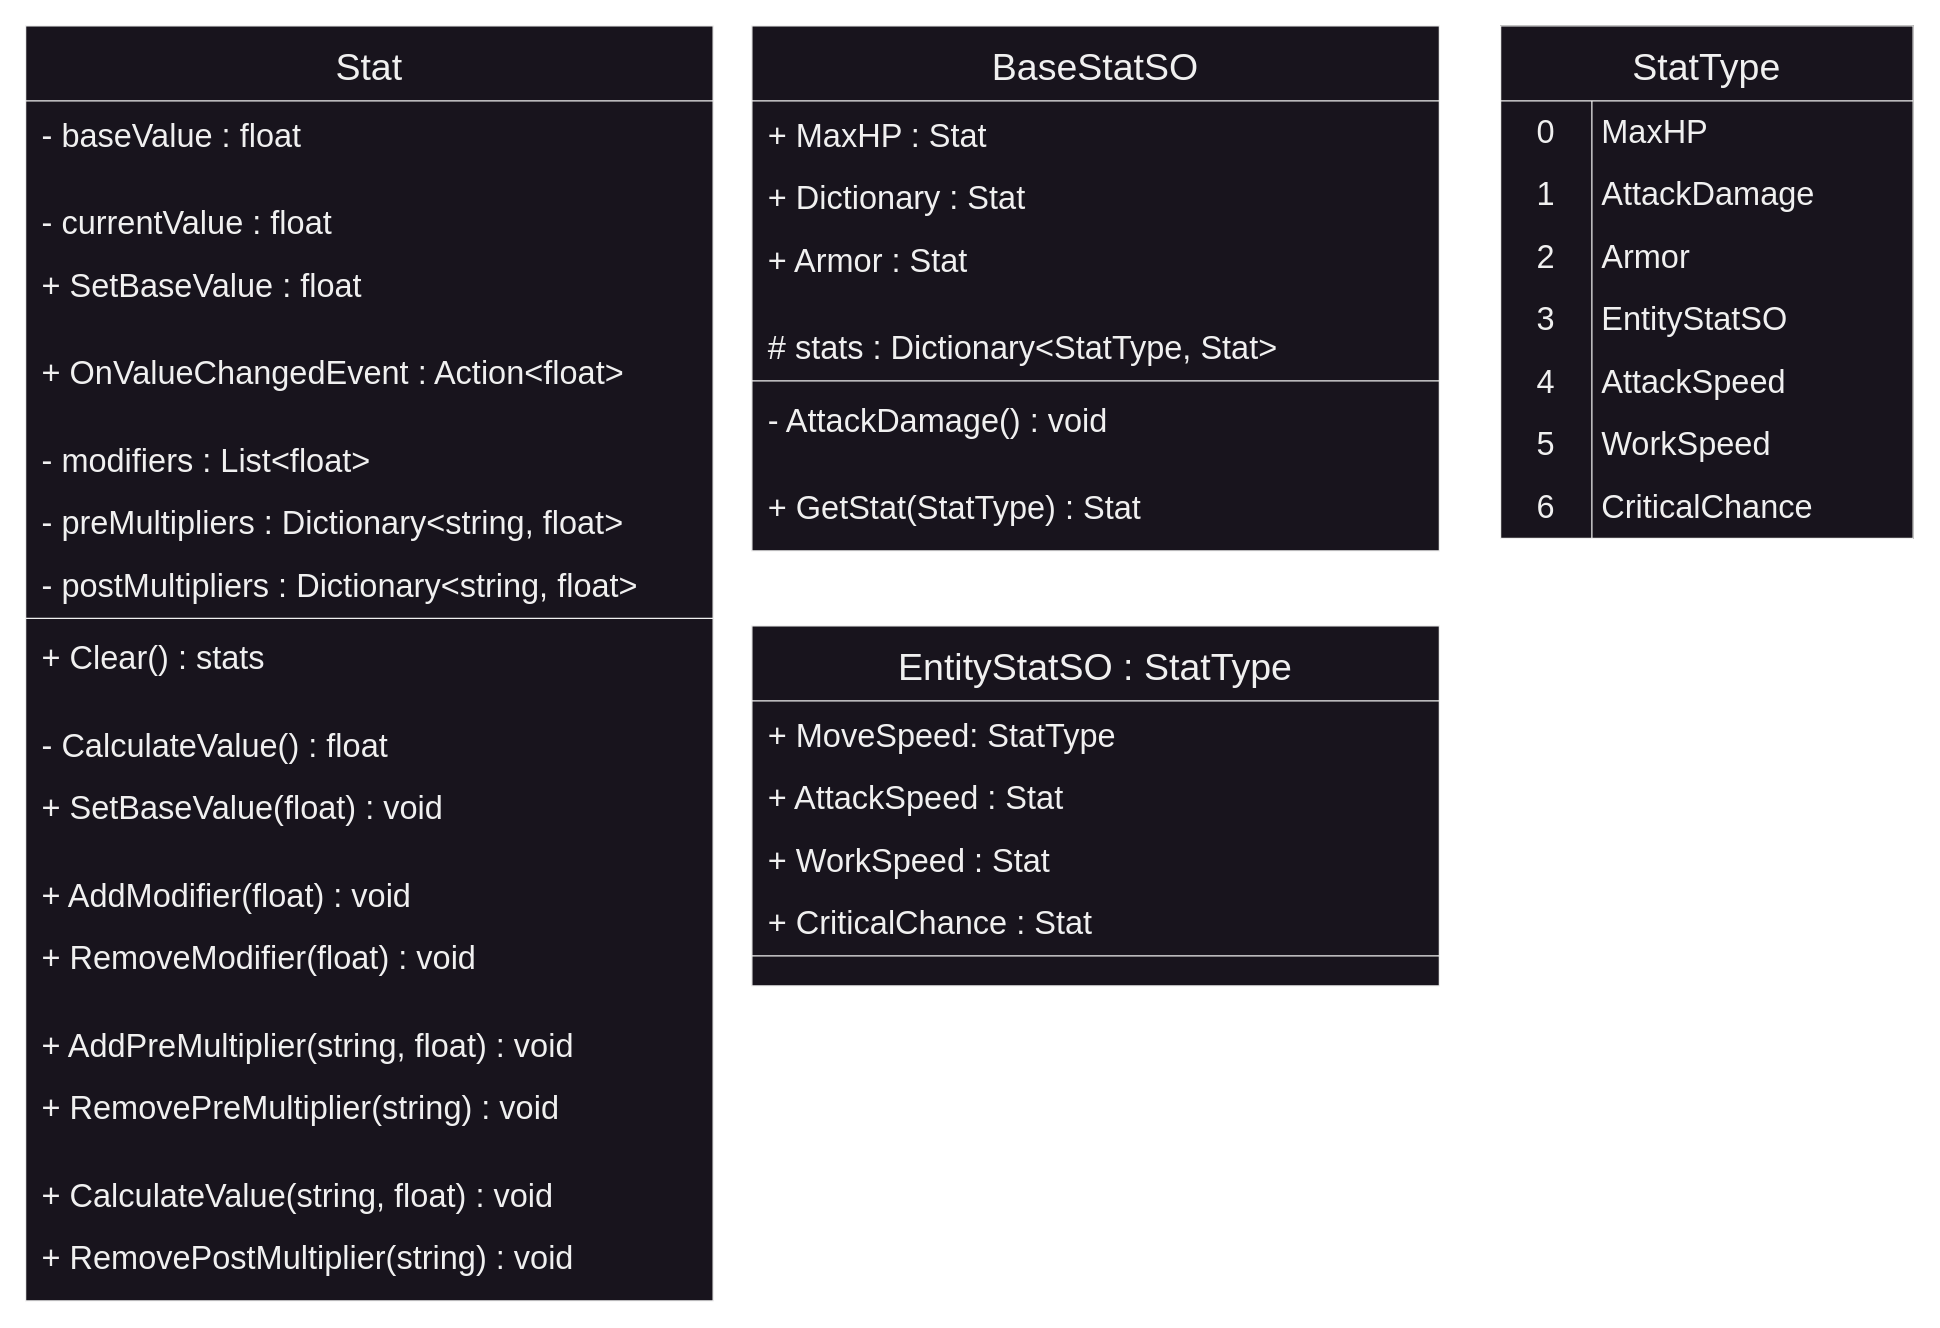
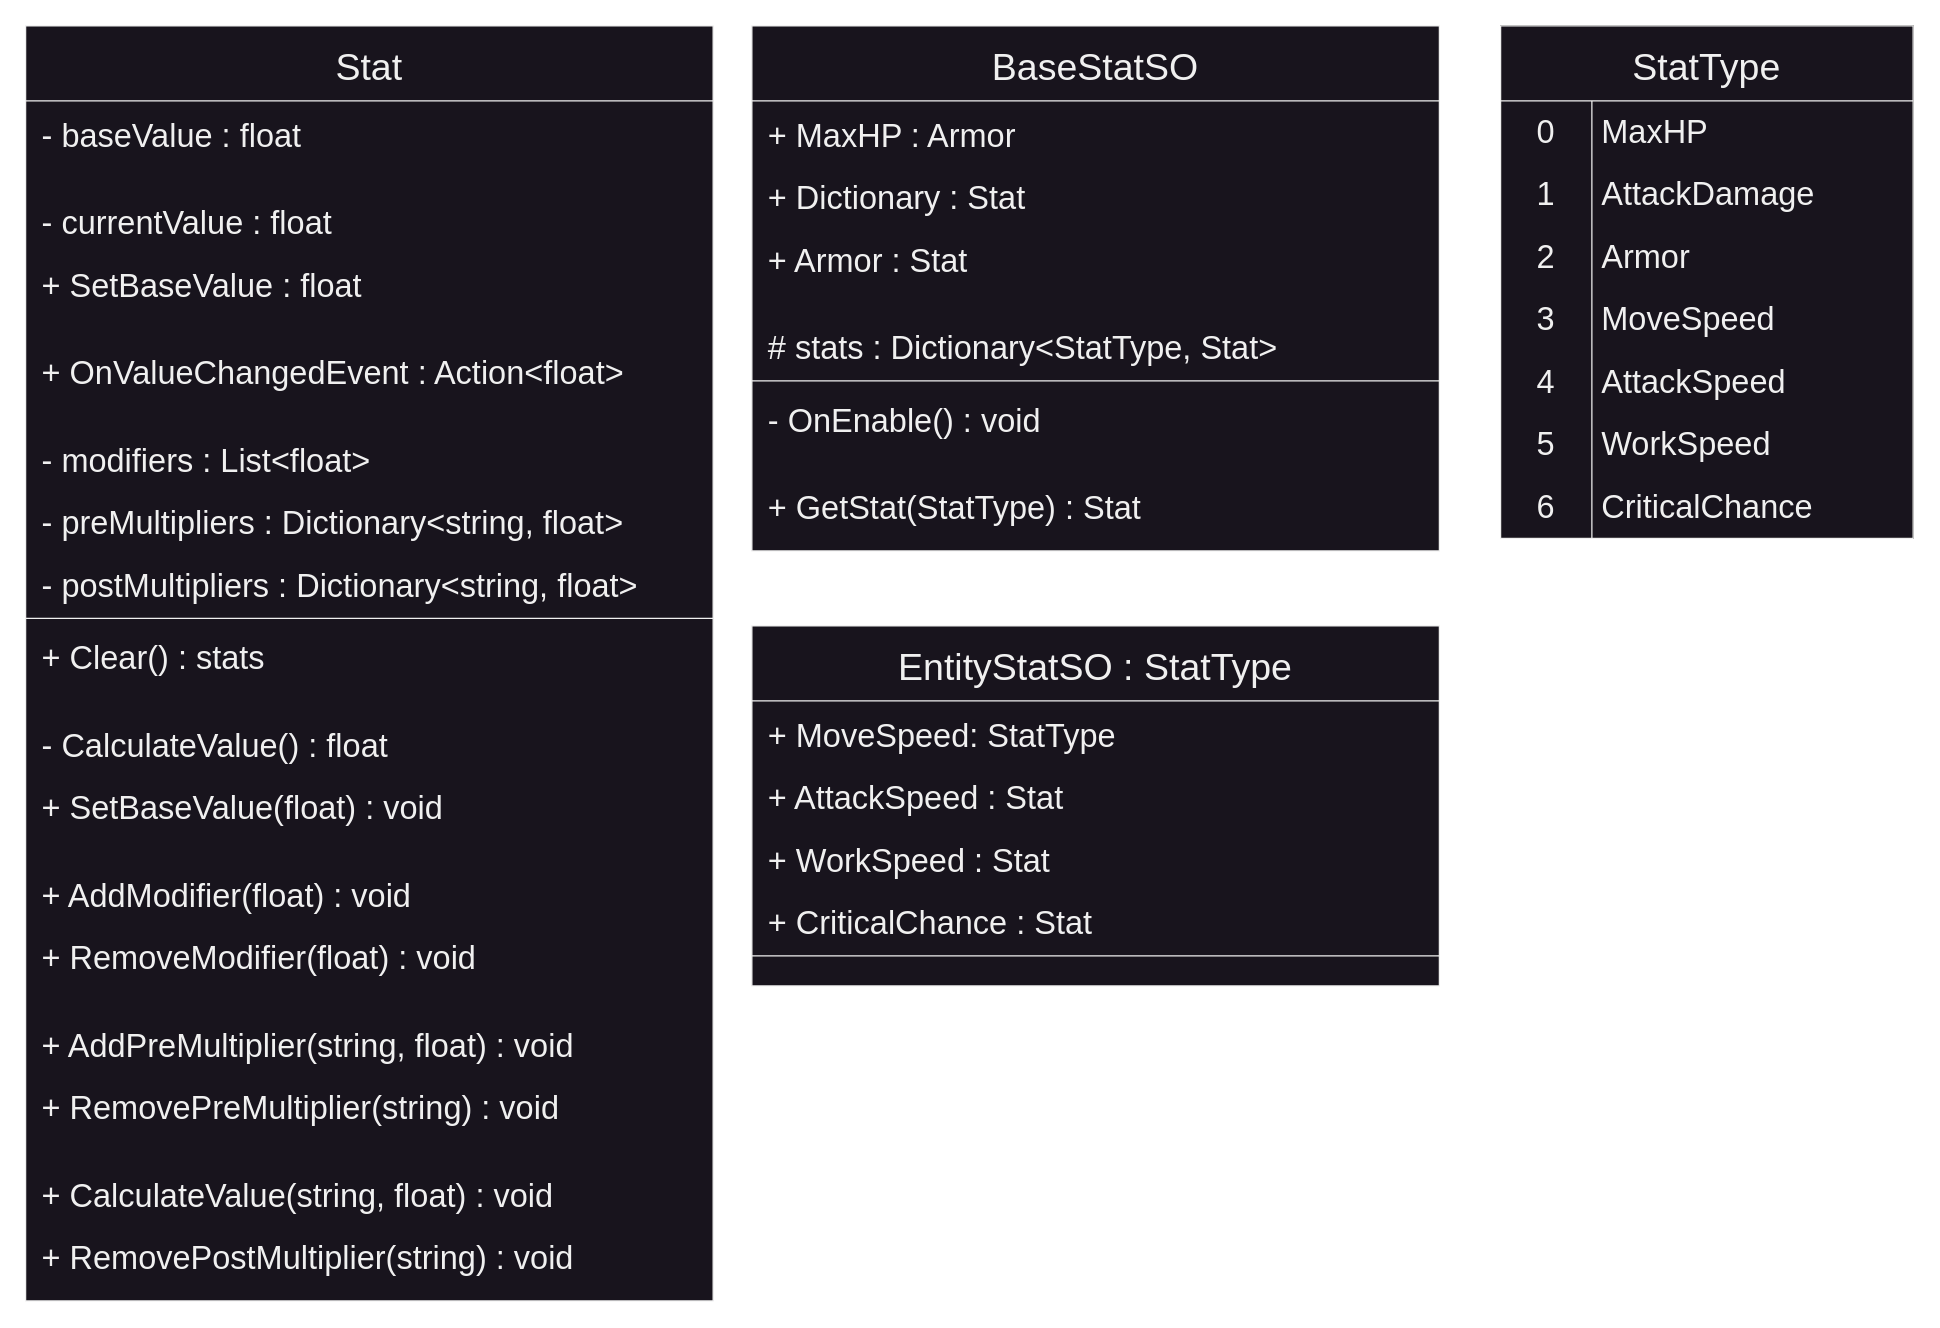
node "+ MaxHP : Stat": label "+ MaxHP : Stat" -> "+ MaxHP : Armor"
node "EntityStatSO": label "EntityStatSO" -> "MoveSpeed"
node "- AttackDamage() : void": label "- AttackDamage() : void" -> "- OnEnable() : void"
